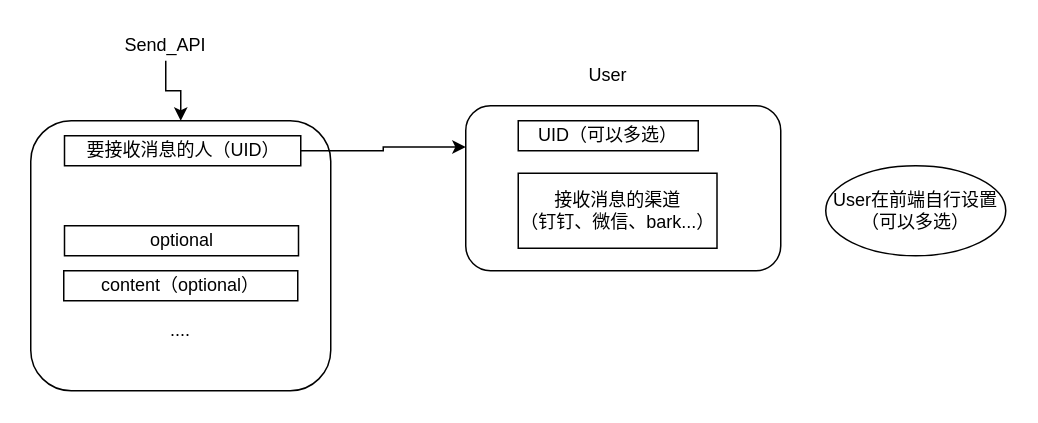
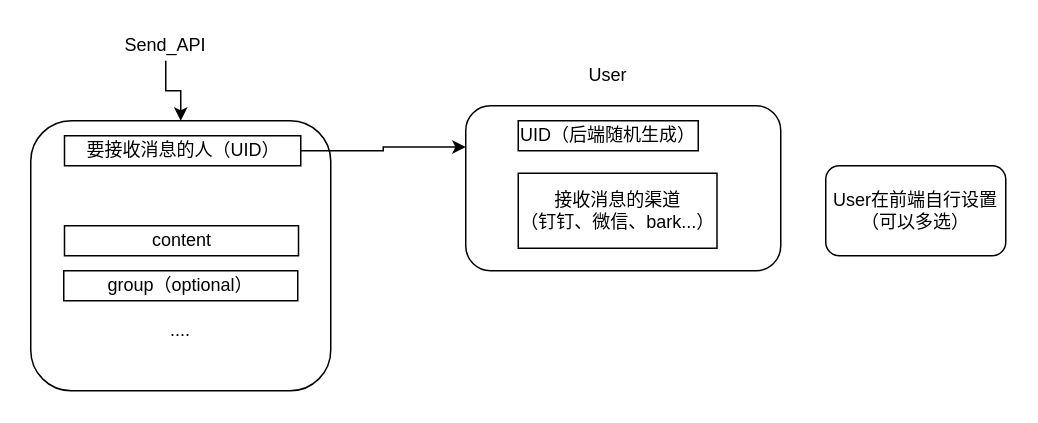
node "UID（可以多选）": label "UID（可以多选）" -> "UID（后端随机生成）"
node "User在前端自行设置 （可以多选）": shape ellipse -> rounded rectangle
node "optional": label "optional" -> "content"
node "content（optional）": label "content（optional）" -> "group（optional）"
